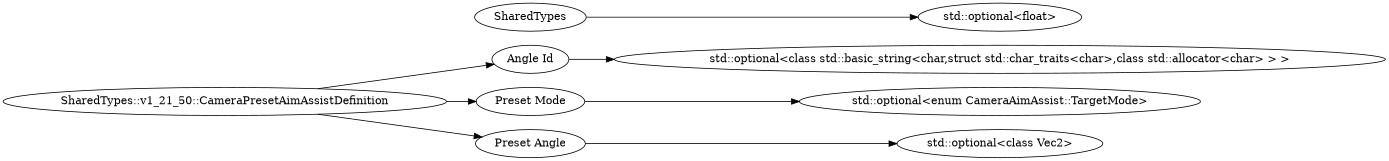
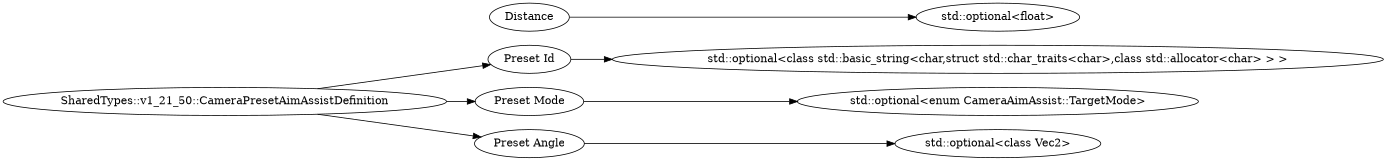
node "SharedTypes": label "SharedTypes" -> "Distance"
node "Angle Id": label "Angle Id" -> "Preset Id"
